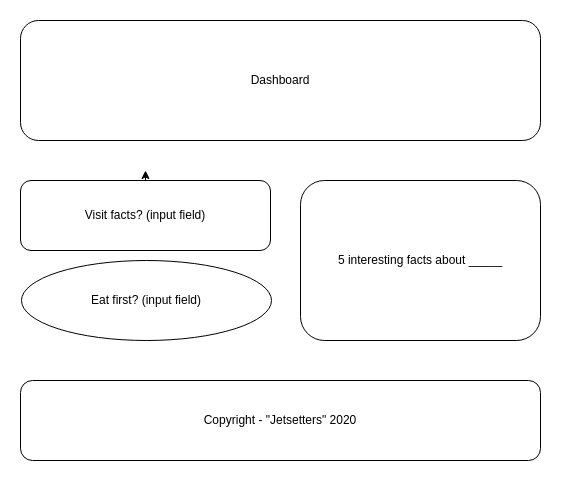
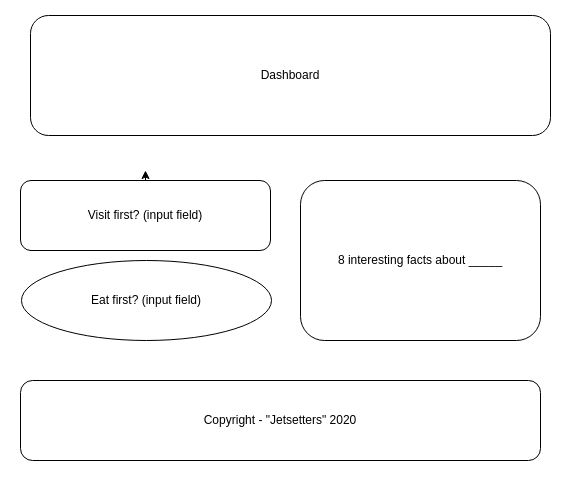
node "Dashboard": moved (281, 81) -> (291, 76)
node "Visit facts? (input field)": label "Visit facts? (input field)" -> "Visit first? (input field)"
node "5 interesting facts about _____": label "5 interesting facts about _____" -> "8 interesting facts about _____"
